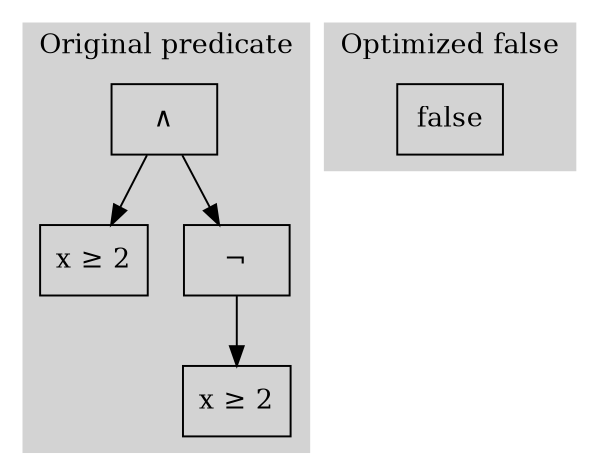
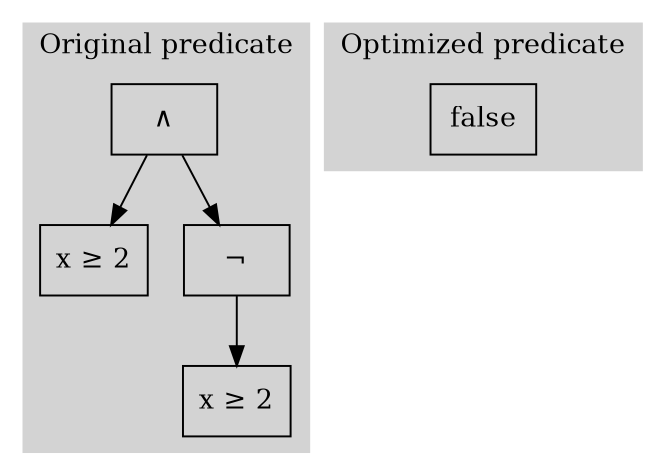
cluster "Optimized false": label "Optimized false" -> "Optimized predicate"
